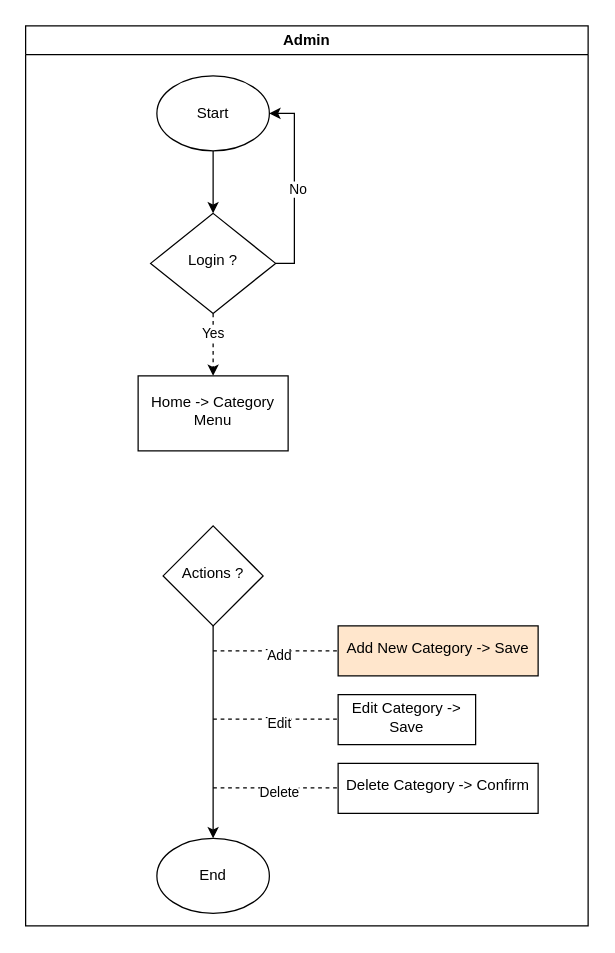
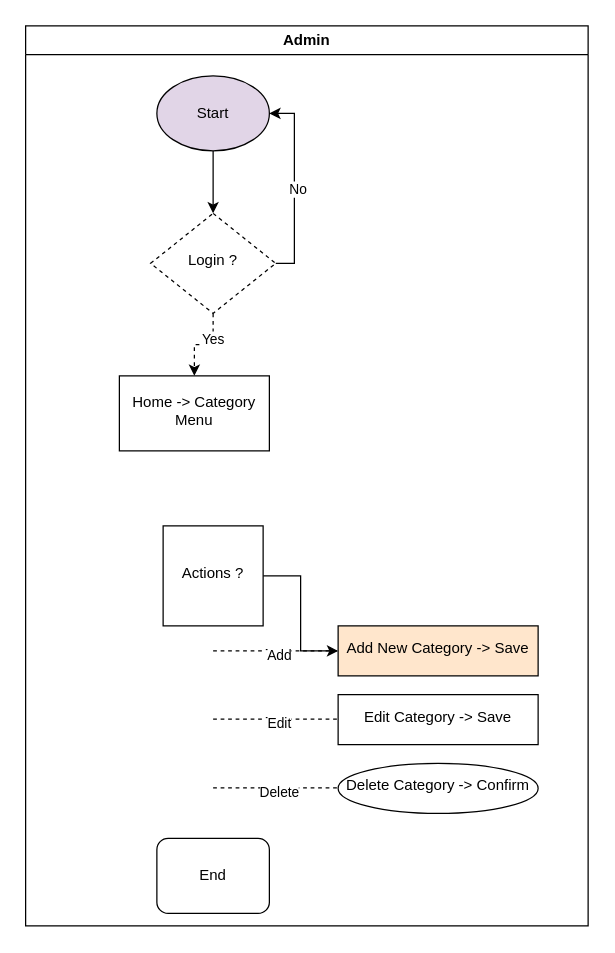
node "Start": fillcolor #ffffff -> #e1d5e7
node "Login ?": style solid -> dashed
node "Home -> Category Menu": moved (213, 413) -> (194, 413)
node "Actions ?": shape diamond -> rectangle
node "Edit Category -> Save": size 138x50 -> 200x50
edge "Actions ?" -> "End": now "Actions ?" -> "Add New Category -> Save"
node "Delete Category -> Confirm": shape rectangle -> ellipse
node "End": shape ellipse -> rounded rectangle
